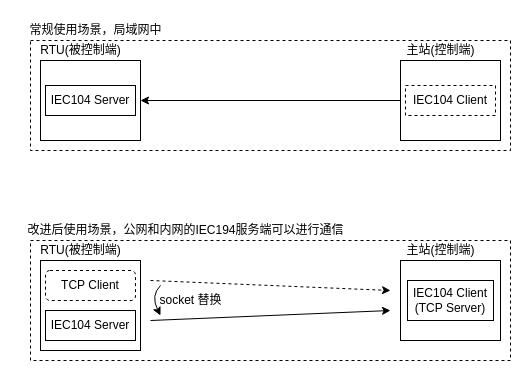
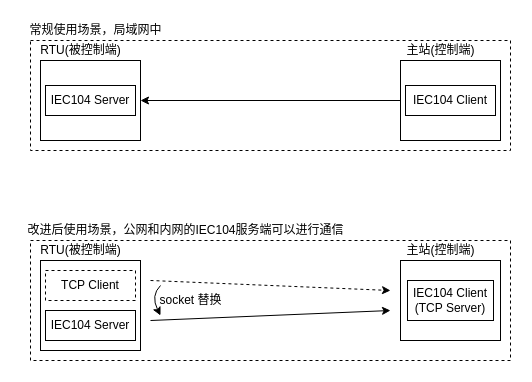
node "IEC104 Client": style dashed -> solid
node "改进后使用场景，公网和内网的IEC194服务端可以进行通信": label "改进后使用场景，公网和内网的IEC194服务端可以进行通信" -> "改进后使用场景，公网和内网的IEC104服务端可以进行通信"
node "TCP Client": shape rounded rectangle -> rectangle
